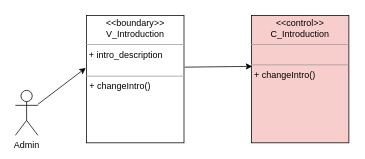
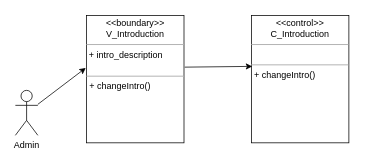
node "<<control>> C_Introduction + changeIntro()": fillcolor #f8cecc -> #ffffff
